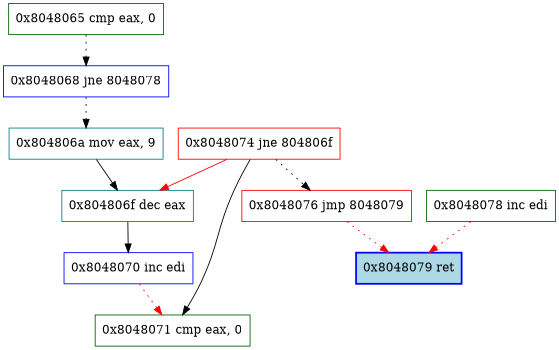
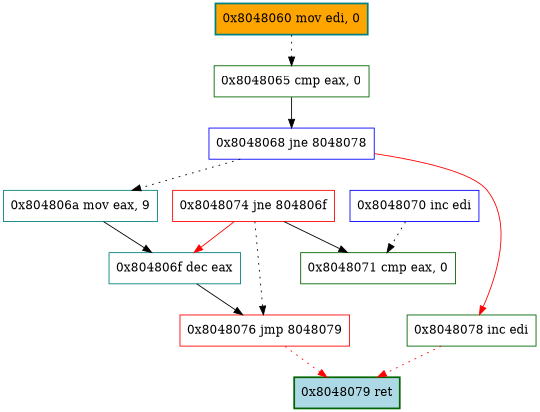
node "0x8048060 mov edi, 0": added
edge "0x8048065 cmp eax, 0" -> "0x8048068 jne 8048078": style dotted -> solid
edge "0x8048068 jne 8048078" -> "0x8048078 inc edi": added
edge "0x804806f dec eax" -> "0x8048070 inc edi": now "0x804806f dec eax" -> "0x8048076 jmp 8048079"
node "0x8048079 ret": color blue -> darkgreen
edge "0x8048070 inc edi" -> "0x8048071 cmp eax, 0": color red -> black
